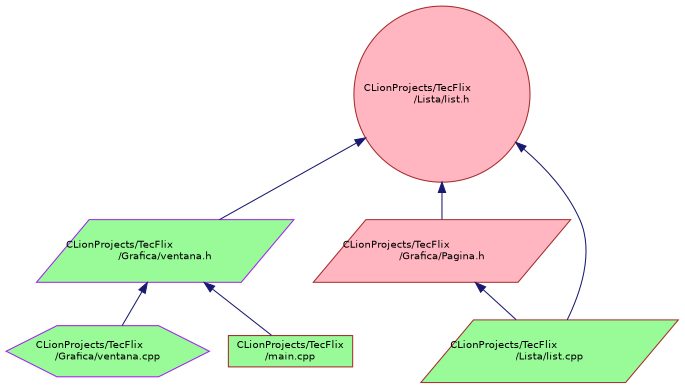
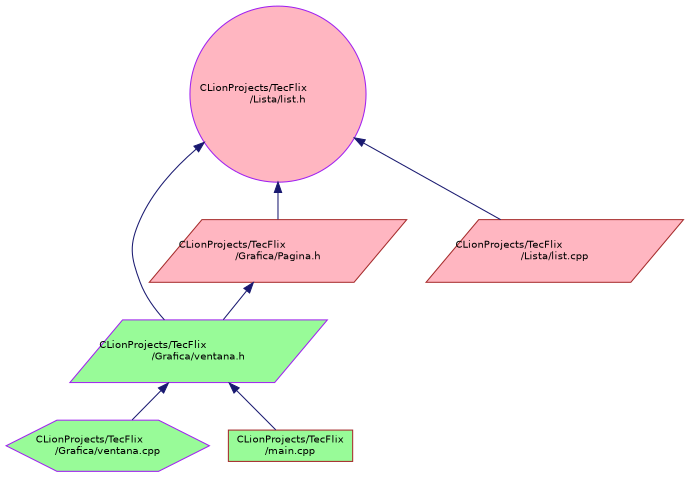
node "CLionProjects/TecFlix /Lista/list.h": color brown -> purple
edge "CLionProjects/TecFlix /Lista/list.cpp" -> "CLionProjects/TecFlix /Grafica/Pagina.h": now "CLionProjects/TecFlix /Grafica/ventana.h" -> "CLionProjects/TecFlix /Grafica/Pagina.h"
node "CLionProjects/TecFlix /Lista/list.cpp": fillcolor palegreen -> lightpink
